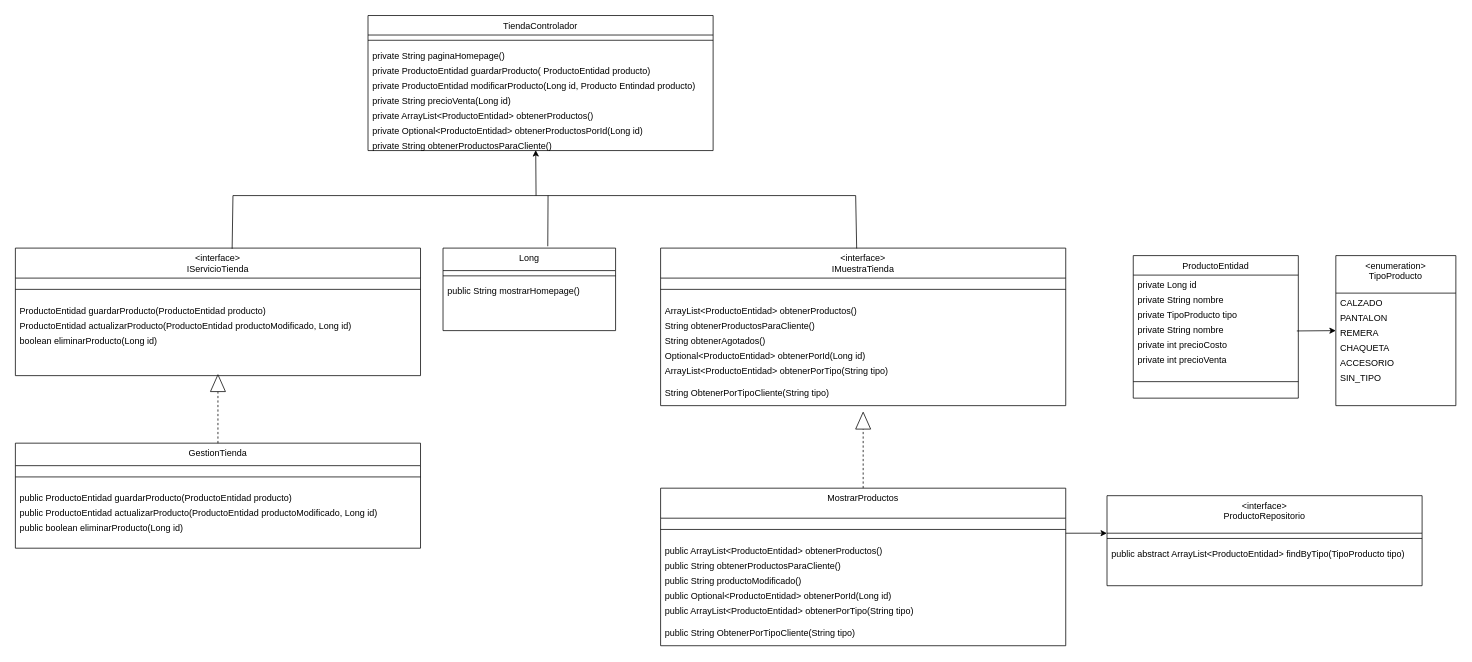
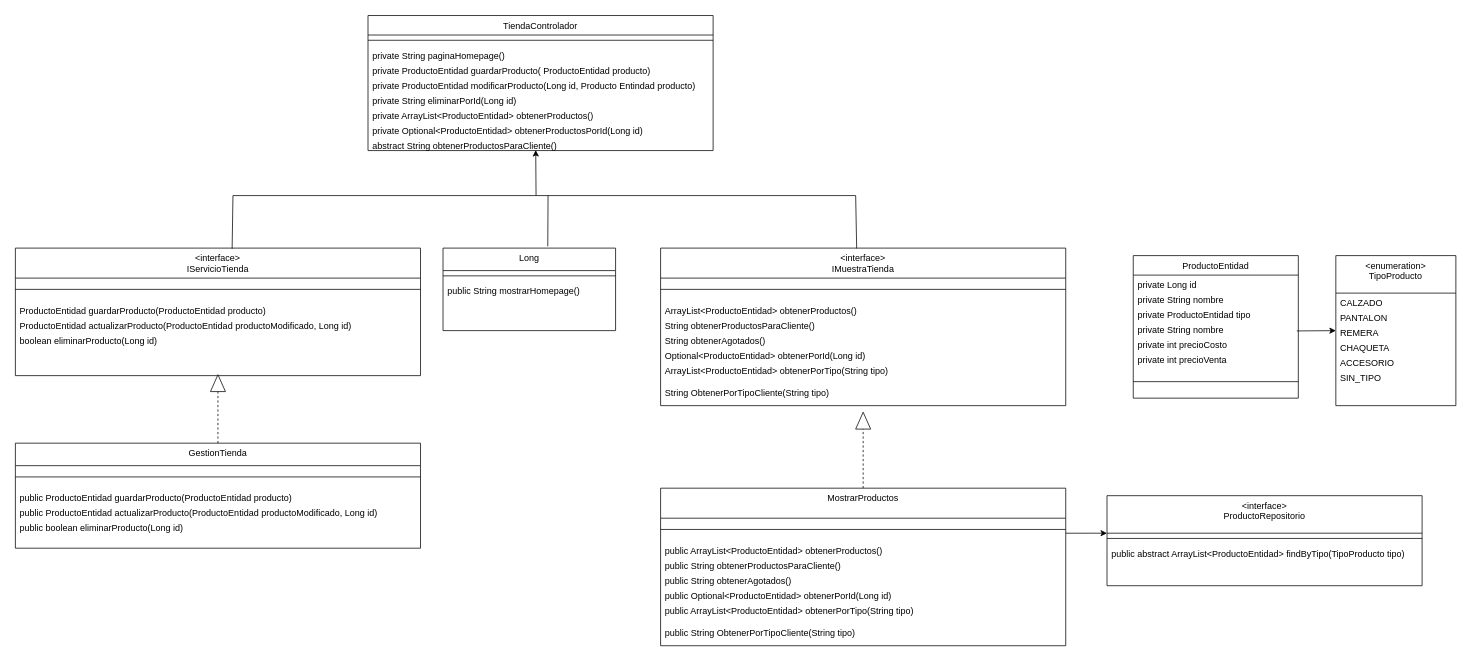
node "private String precioVenta(Long id)": label "private String precioVenta(Long id)" -> "private String eliminarPorId(Long id)"
node "private String obtenerProductosParaCliente()": label "private String obtenerProductosParaCliente()" -> "abstract String obtenerProductosParaCliente()"
node "private TipoProducto tipo": label "private TipoProducto tipo" -> "private ProductoEntidad tipo"
node "public String productoModificado()": label "public String productoModificado()" -> "public String obtenerAgotados()"
